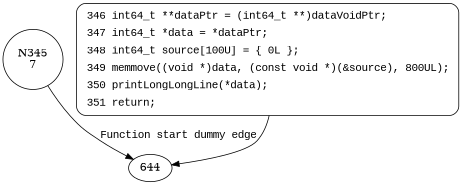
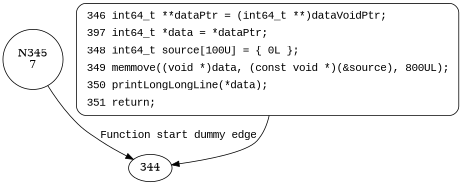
node "346": text "347" -> "397"
node "644": label "644" -> "344"
